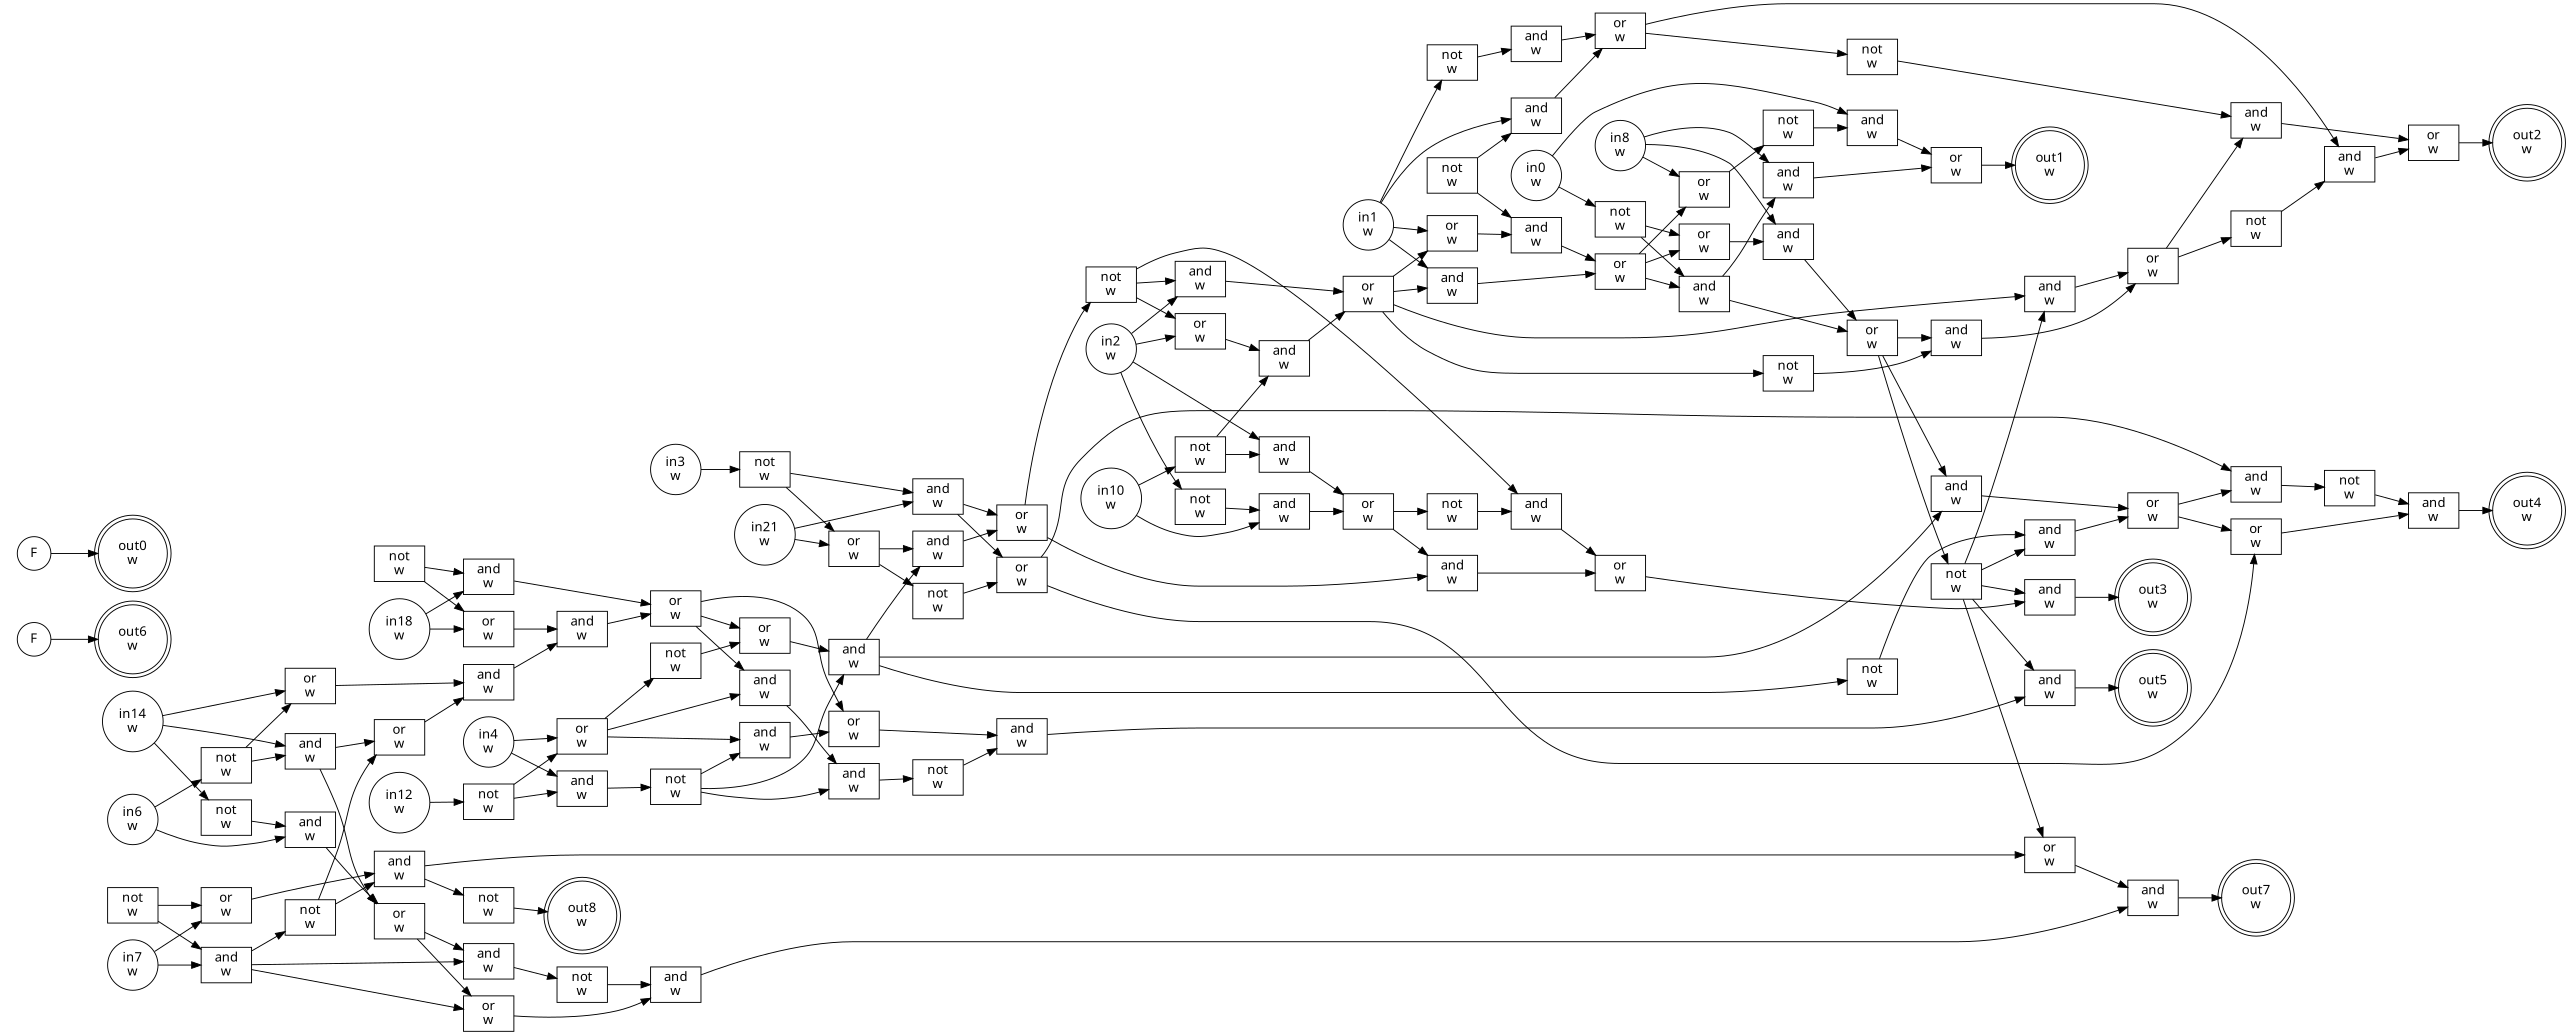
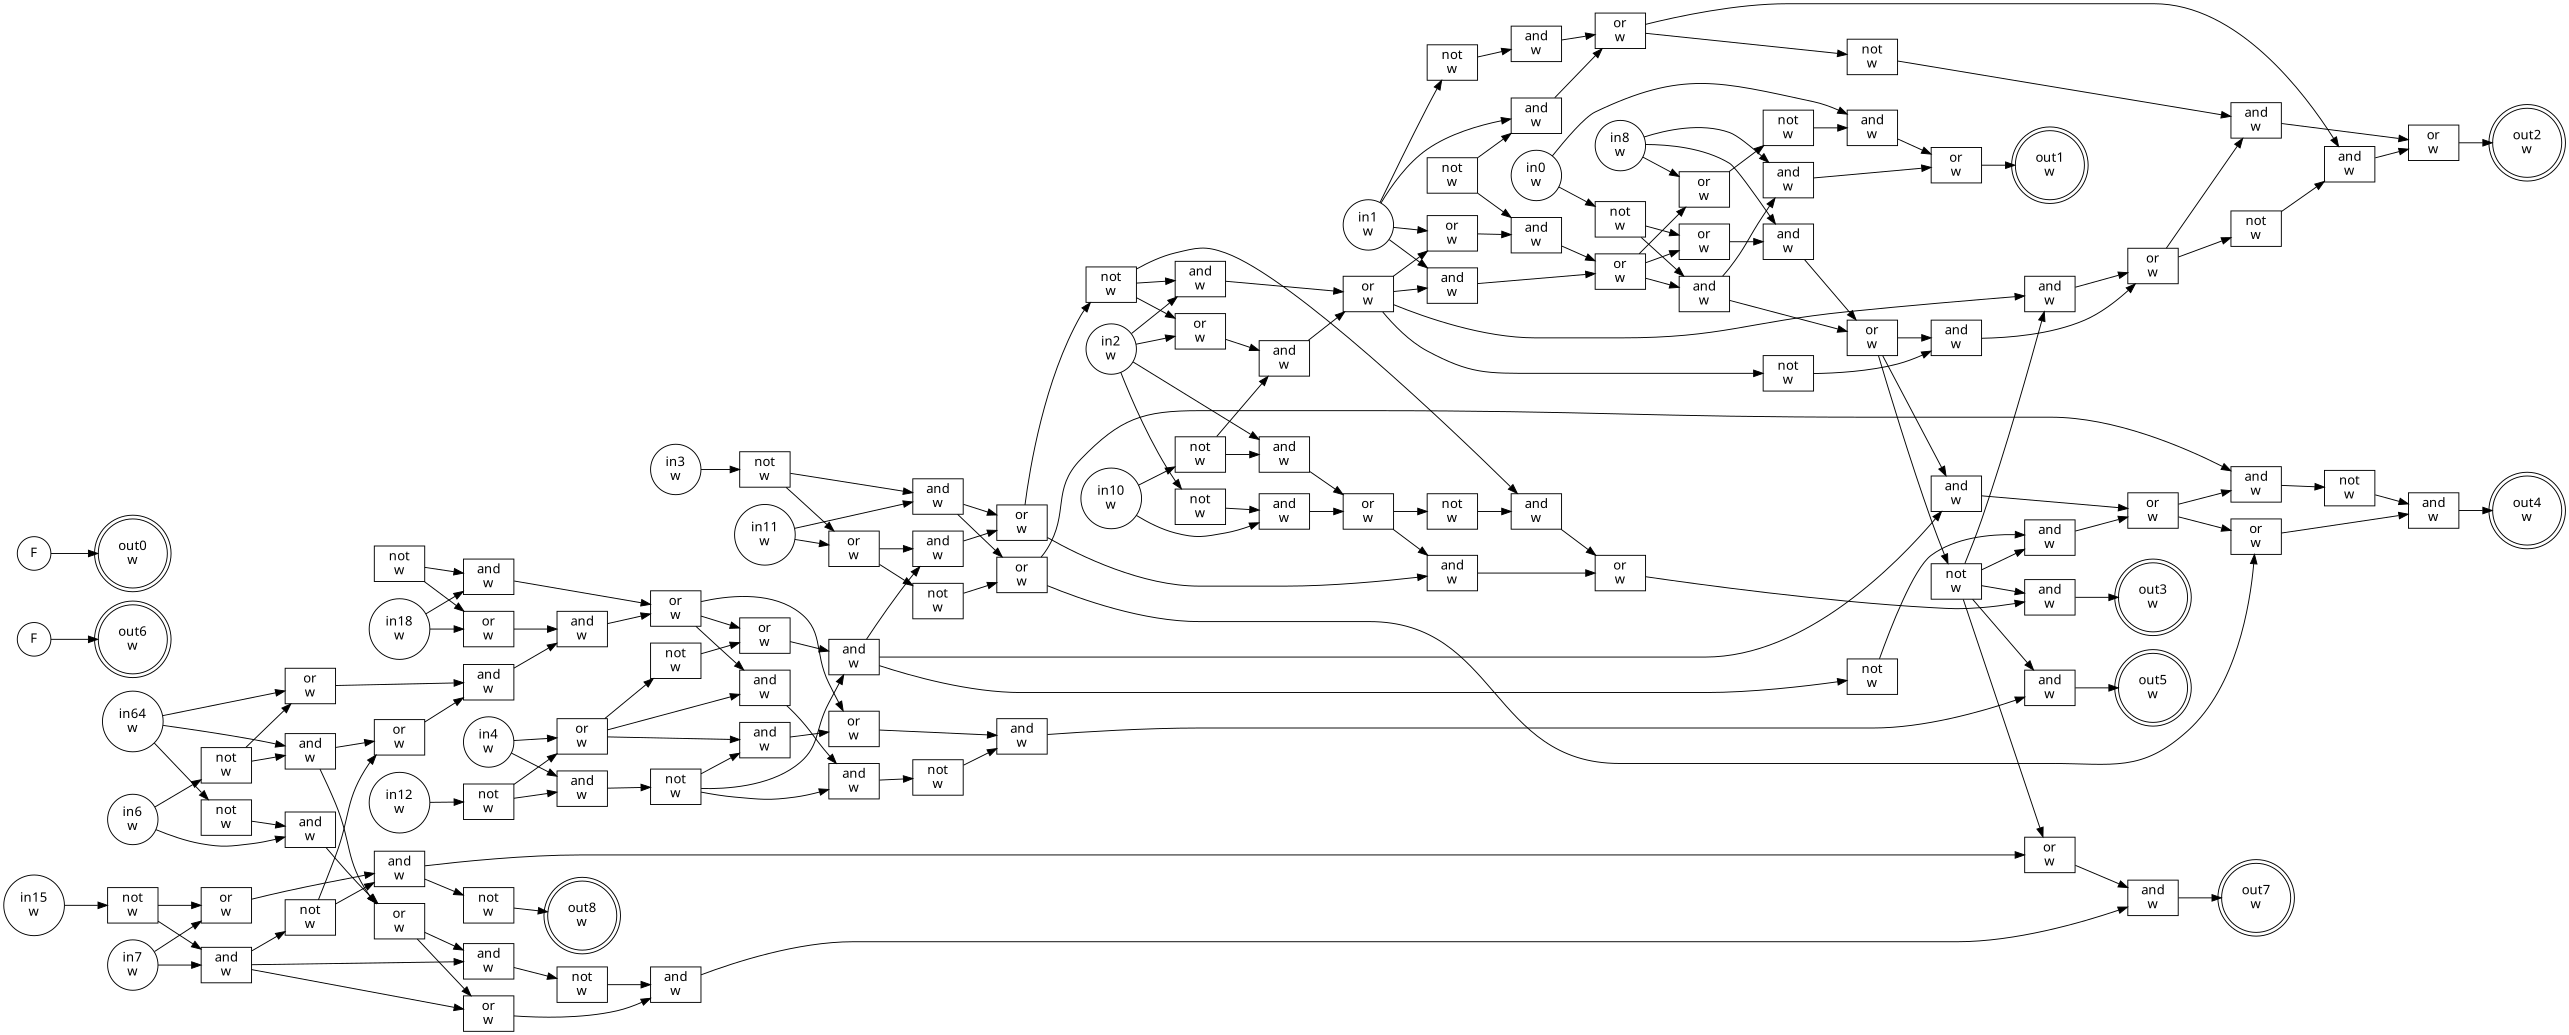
node "in21 w": label "in21 w" -> "in11 w"
node "in14 w": label "in14 w" -> "in64 w"
node "in15 w": added
